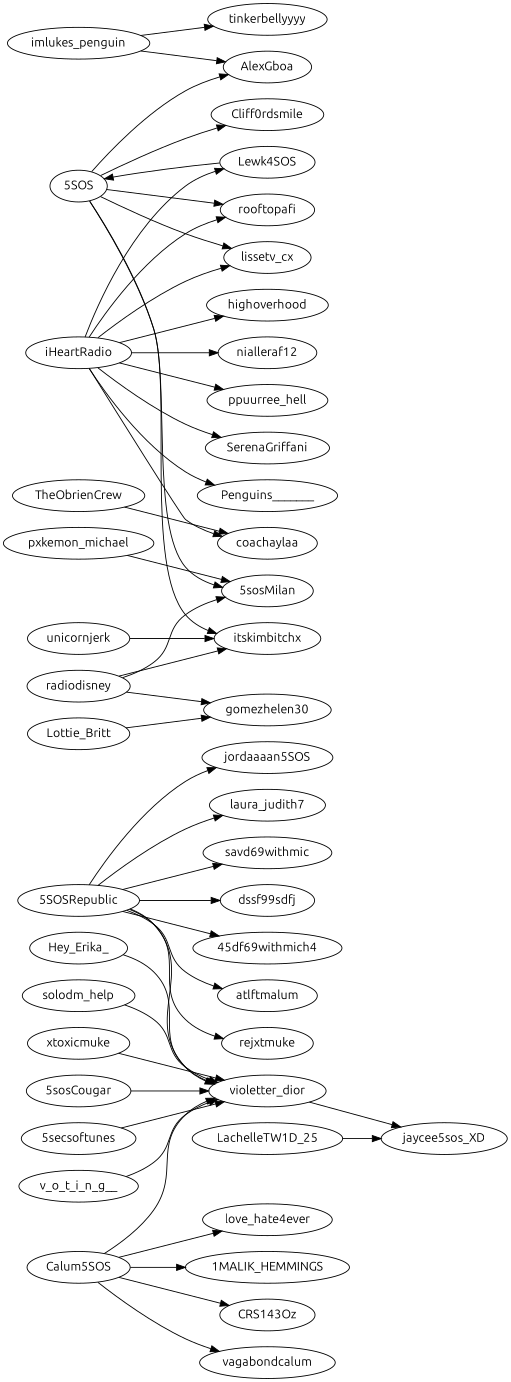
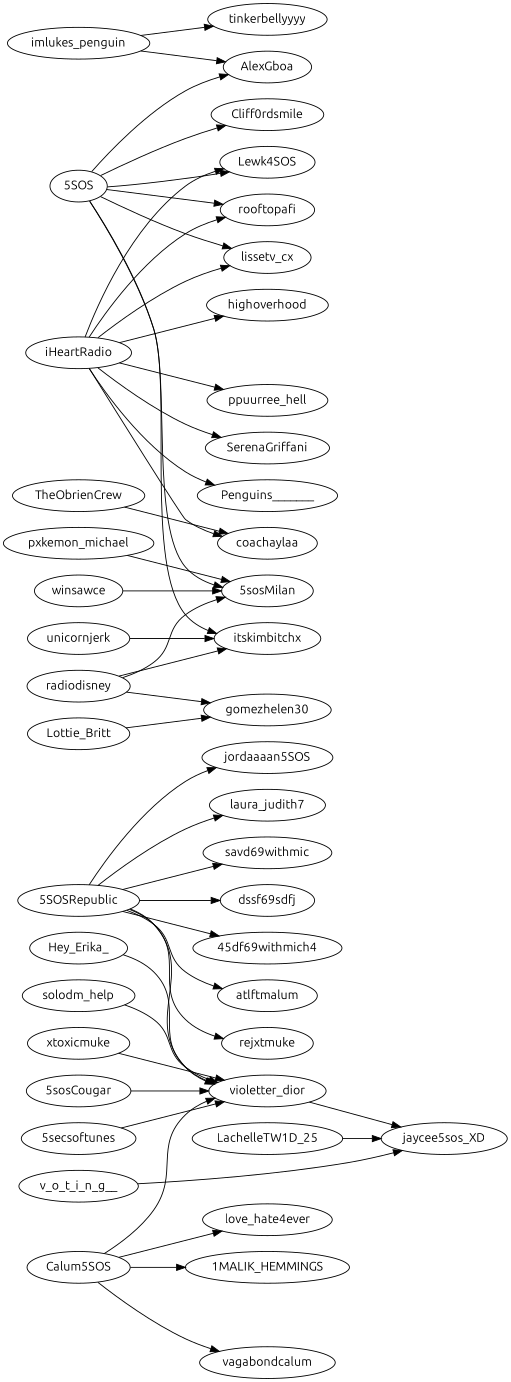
edge "Lewk4SOS" -> "5SOS": reversed
node "nialleraf12": removed
node "winsawce": added
node "dssf99sdfj": label "dssf99sdfj" -> "dssf69sdfj"
edge "v_o_t_i_n_g__" -> "violetter_dior": now "v_o_t_i_n_g__" -> "jaycee5sos_XD"
node "CRS143Oz": removed
